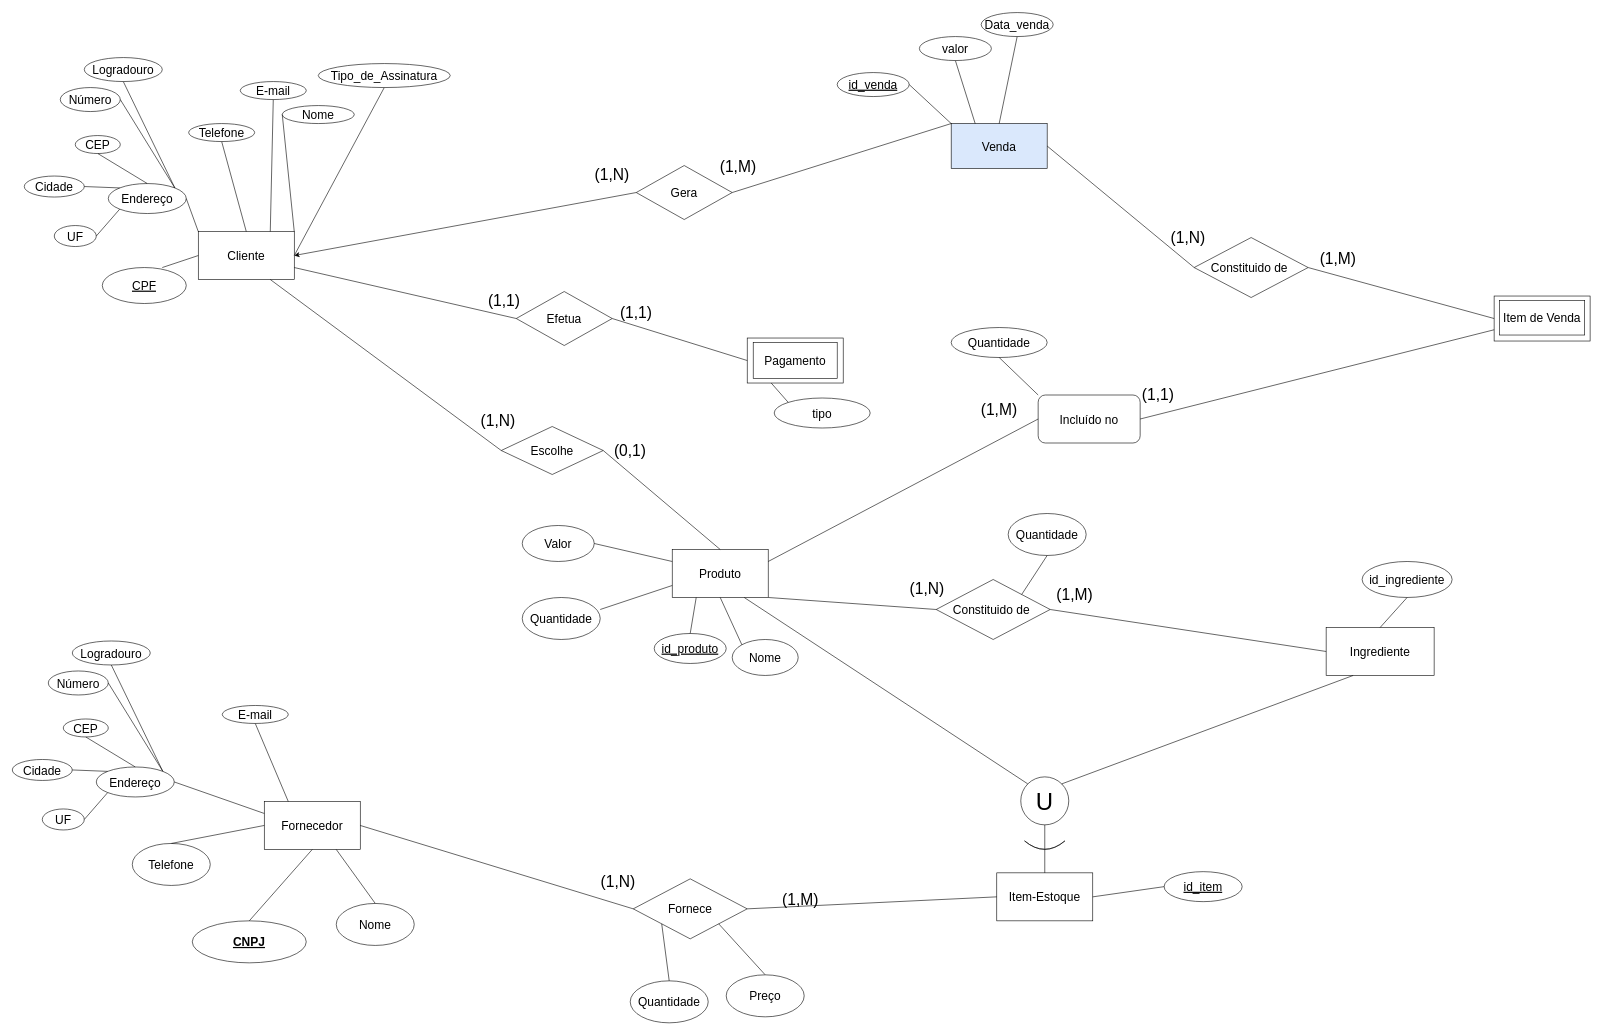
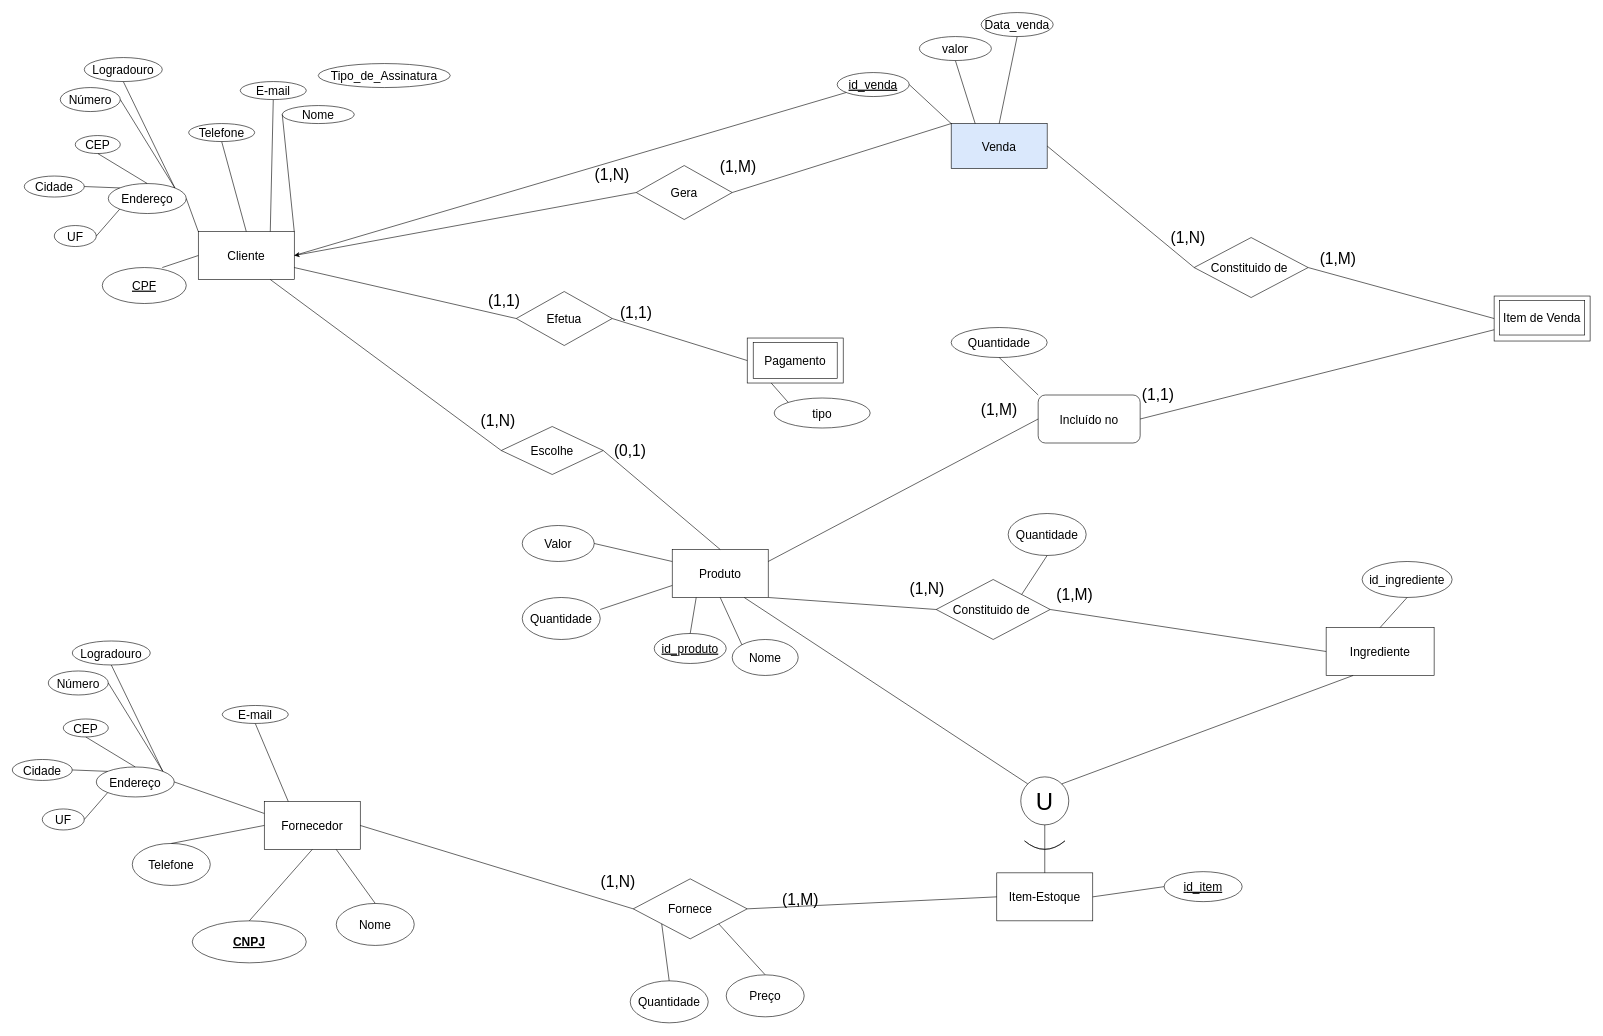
edge "Tipo_de_Assinatura" -- "Cliente": now "id_venda" -- "Cliente"
